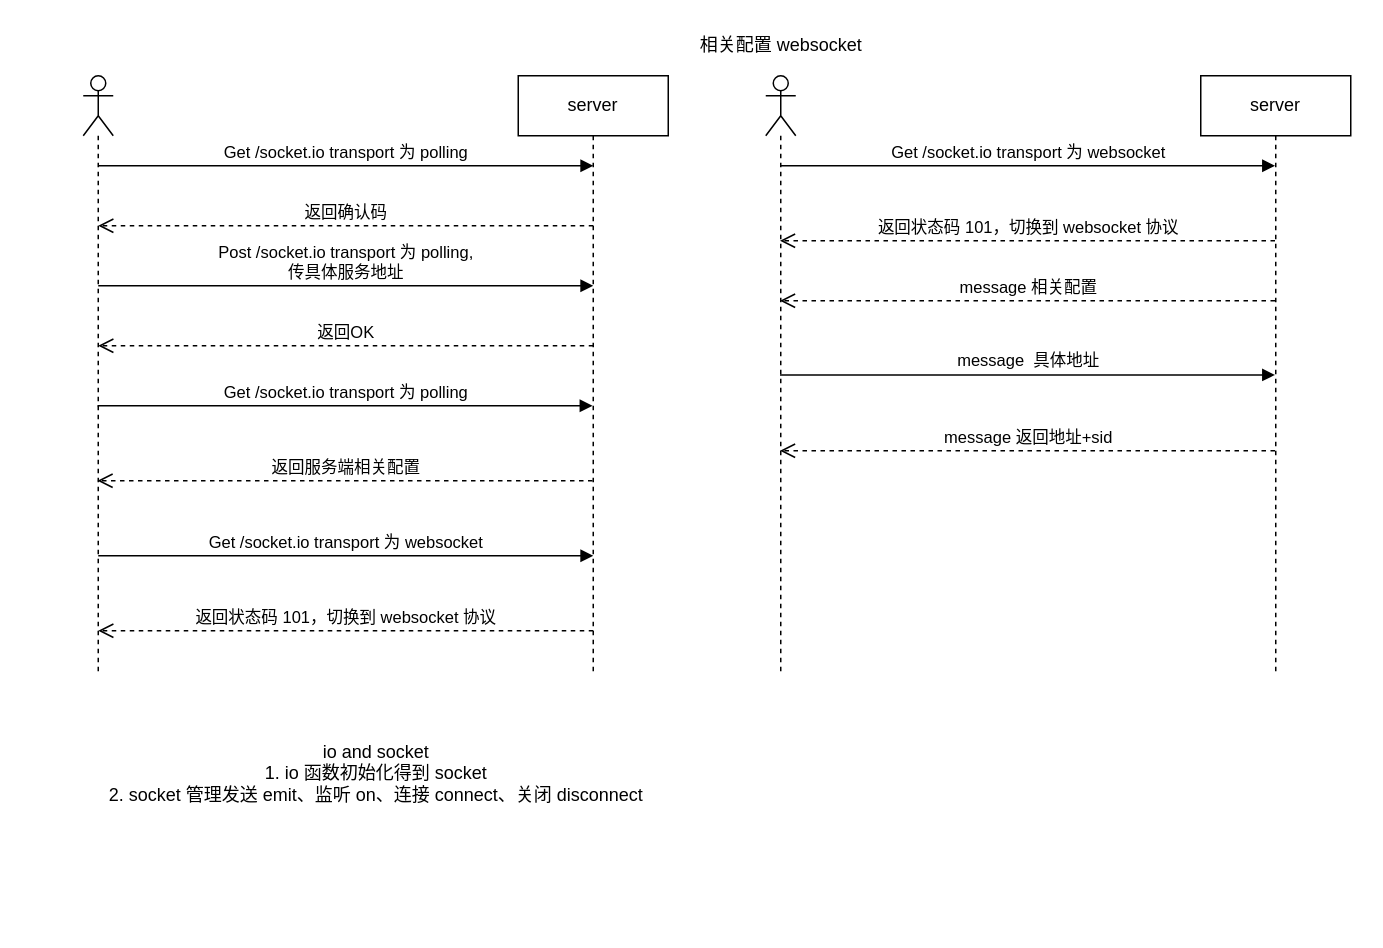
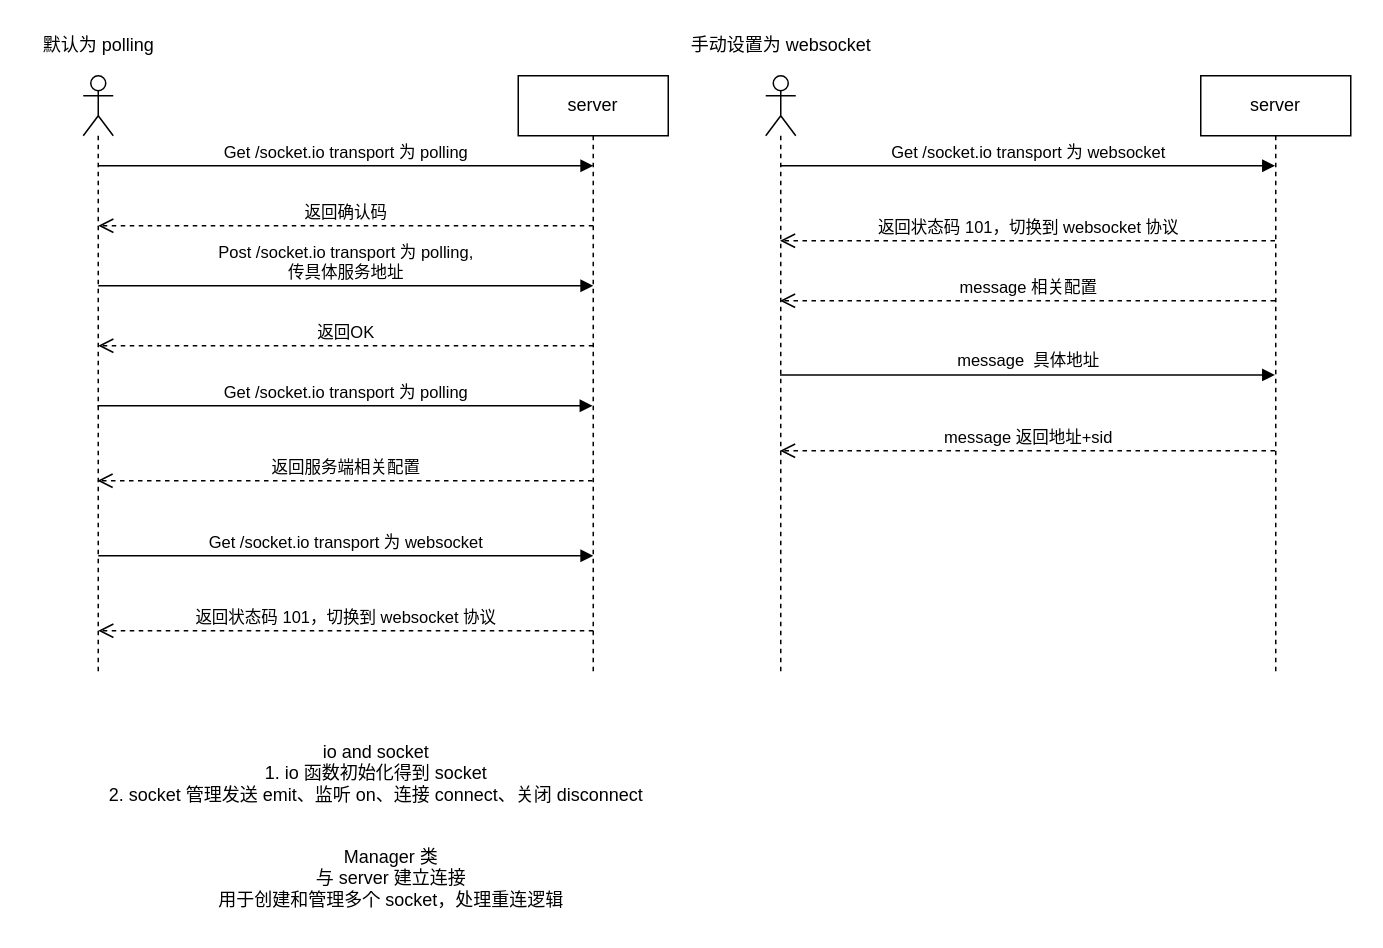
node "默认为 polling": added
node "相关配置 websocket": label "相关配置 websocket" -> "手动设置为 websocket"
node "Manager 类 与 server 建立连接 用于创建和管理多个 socket，处理重连逻辑": added
